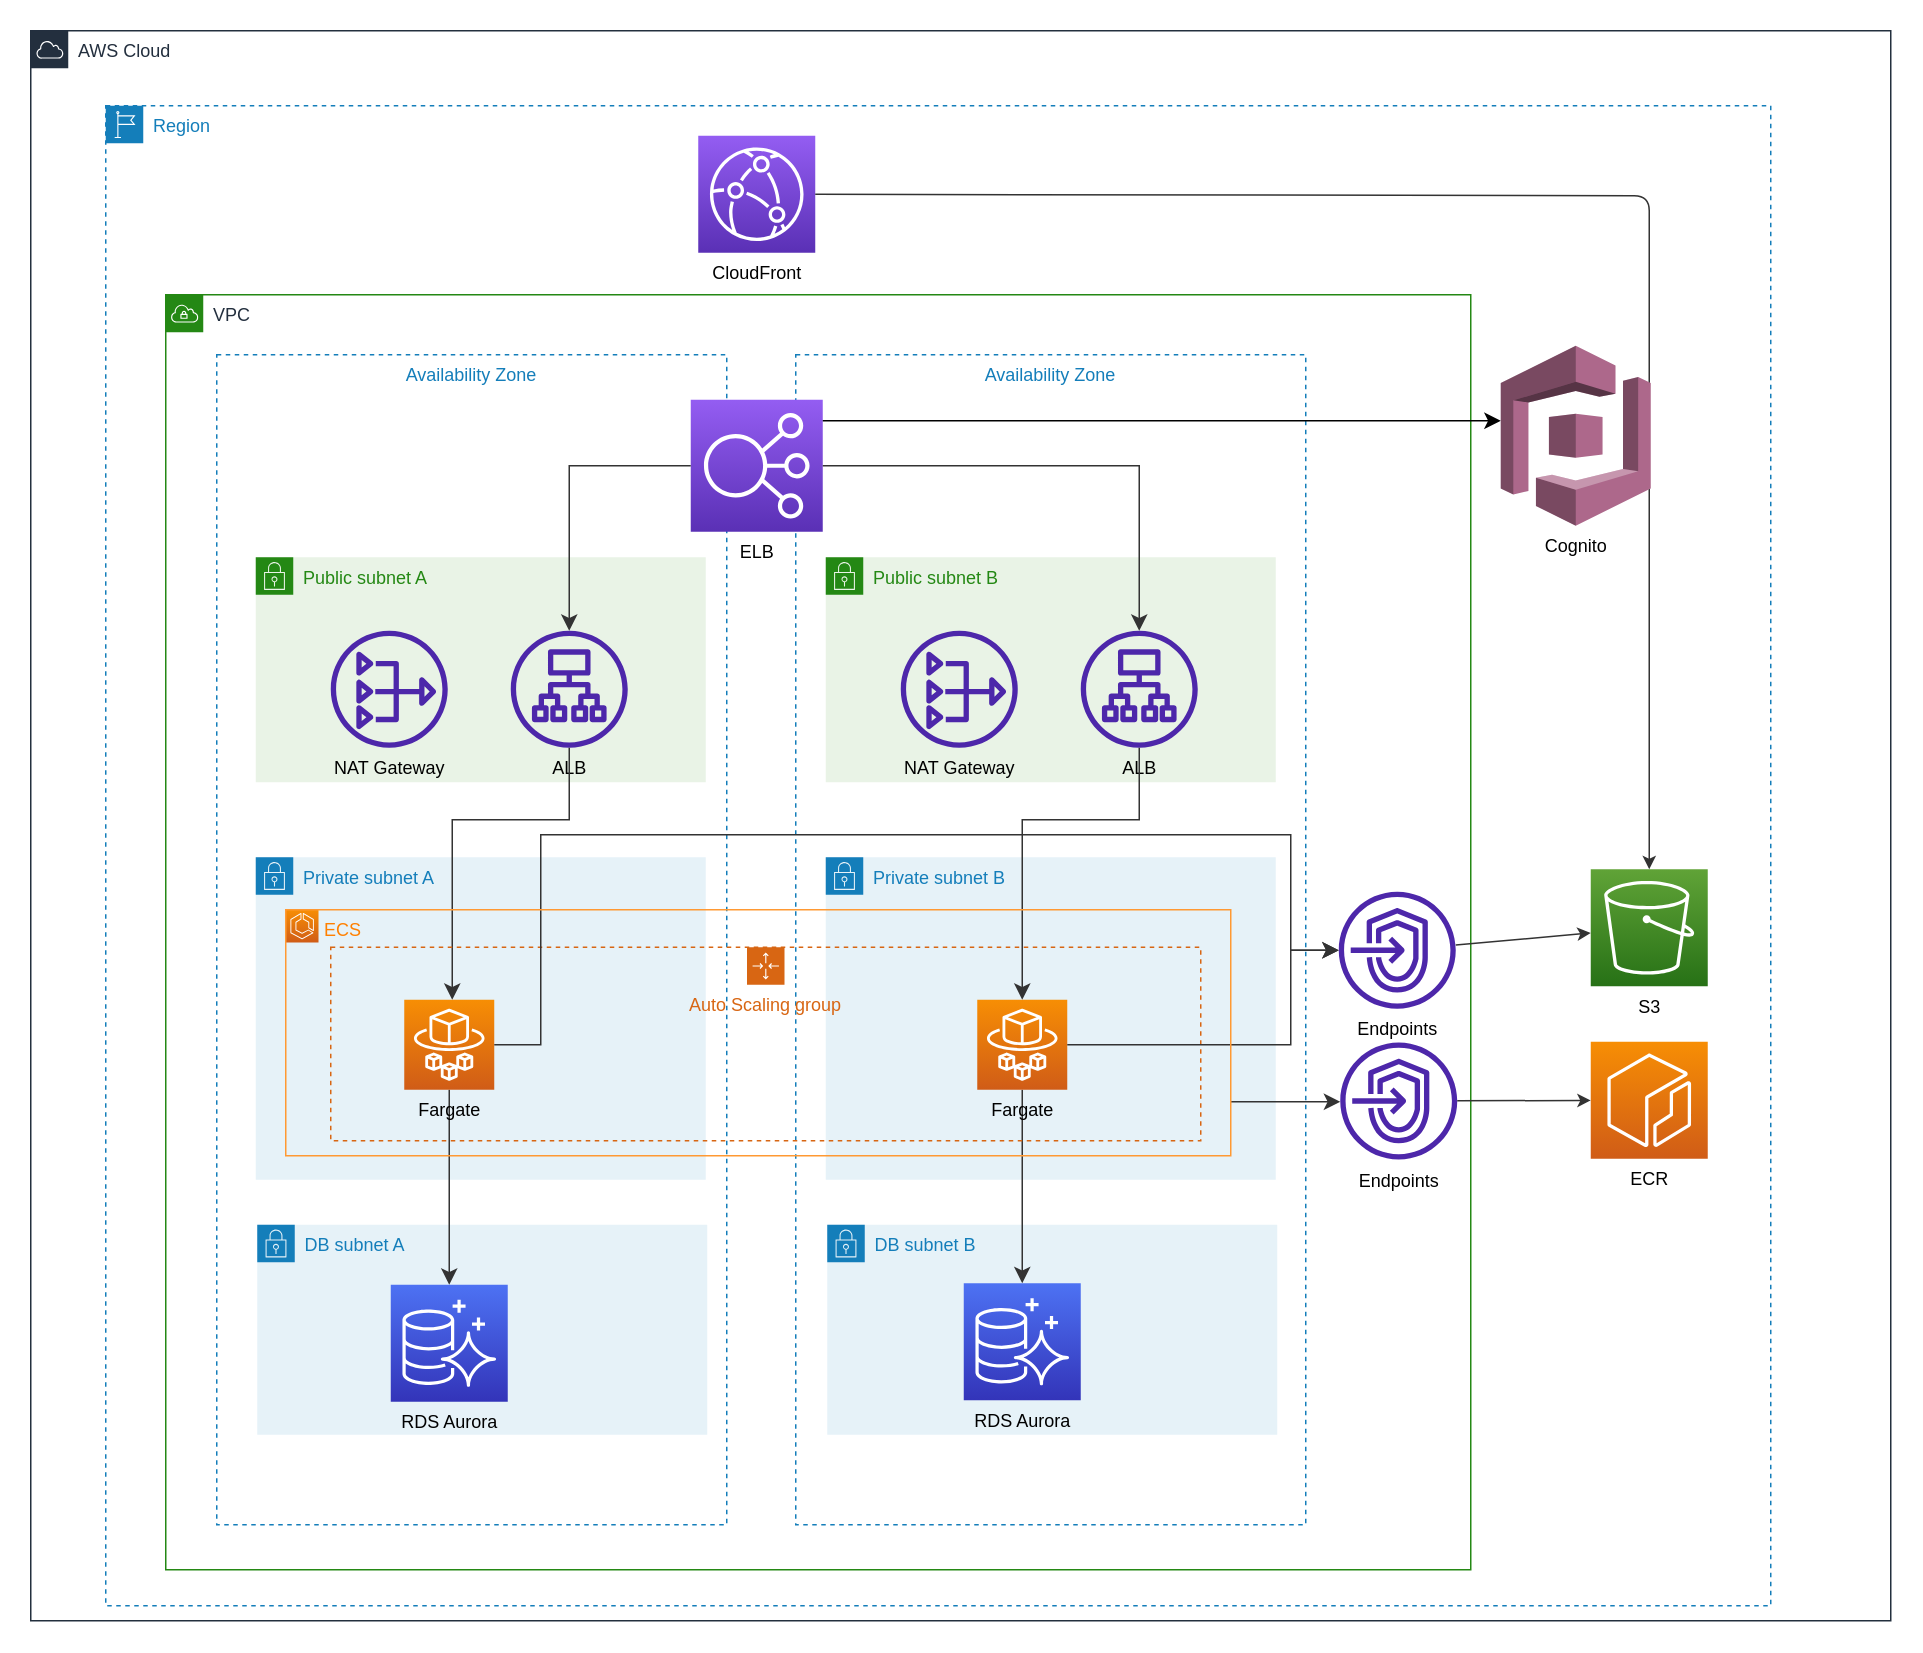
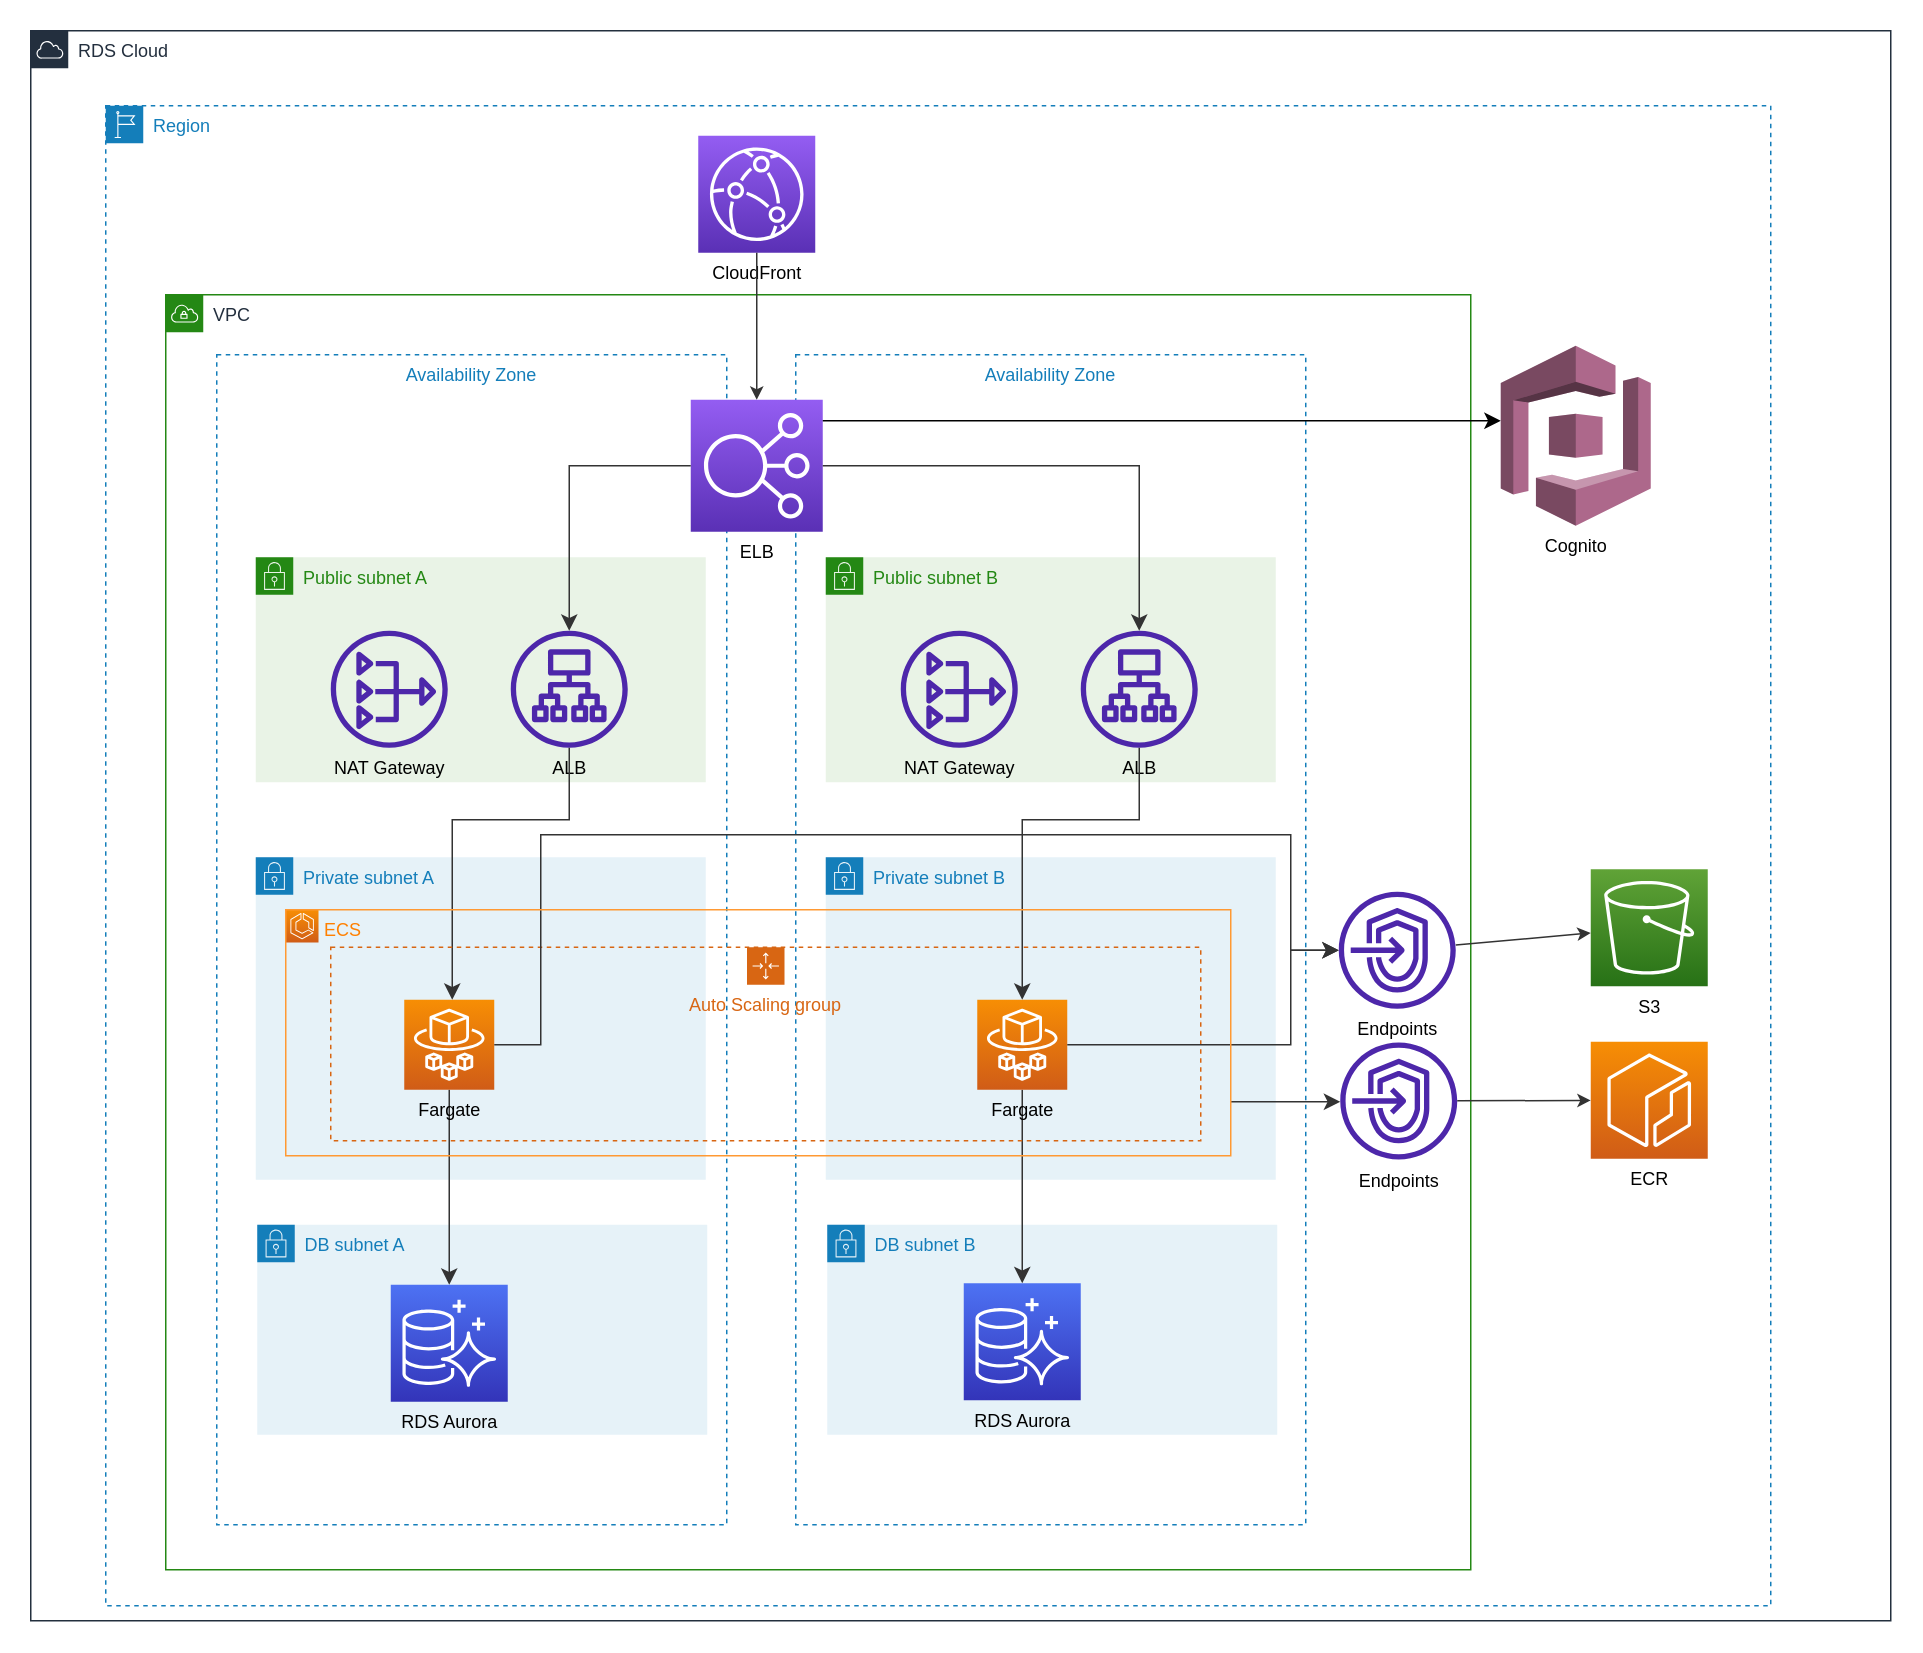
node "AWS Cloud": label "AWS Cloud" -> "RDS Cloud"
edge "CloudFront" -> "S3": removed
edge "CloudFront" -> "ELB": added
